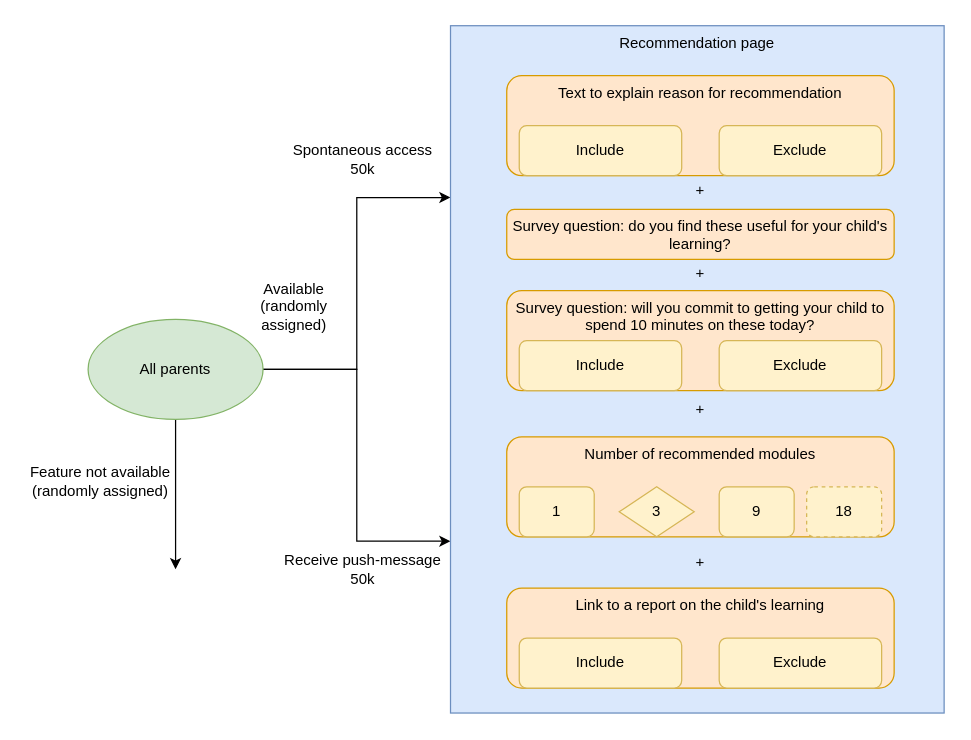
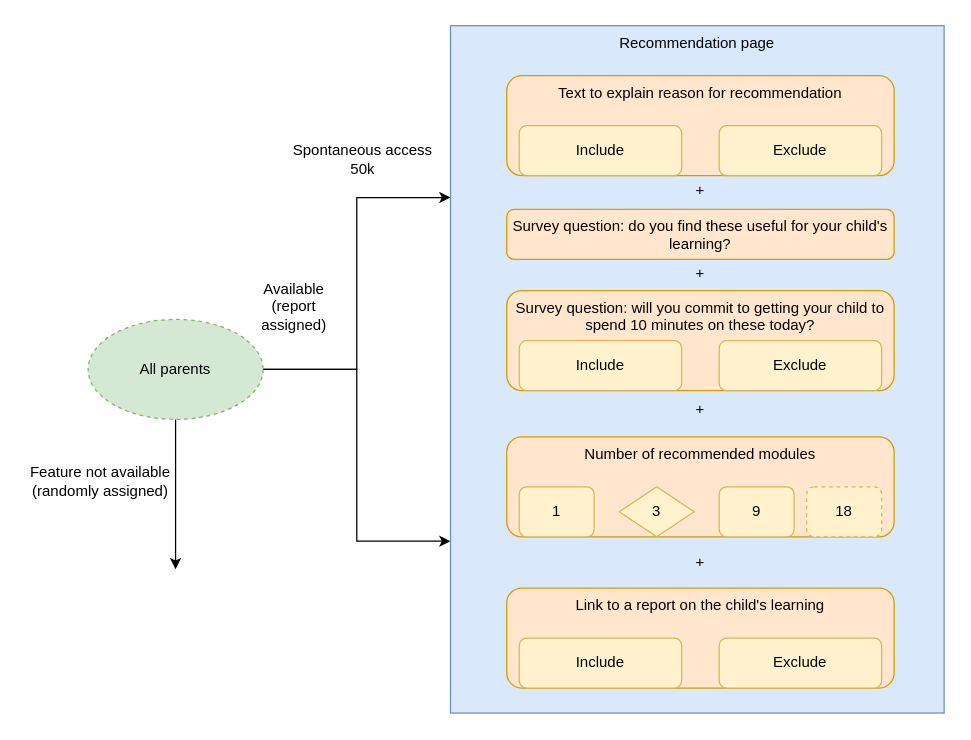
node "Available (randomly assigned)": label "Available (randomly assigned)" -> "Available (report assigned)"
node "All parents": style solid -> dashed
node "Receive push-message 50k": removed
